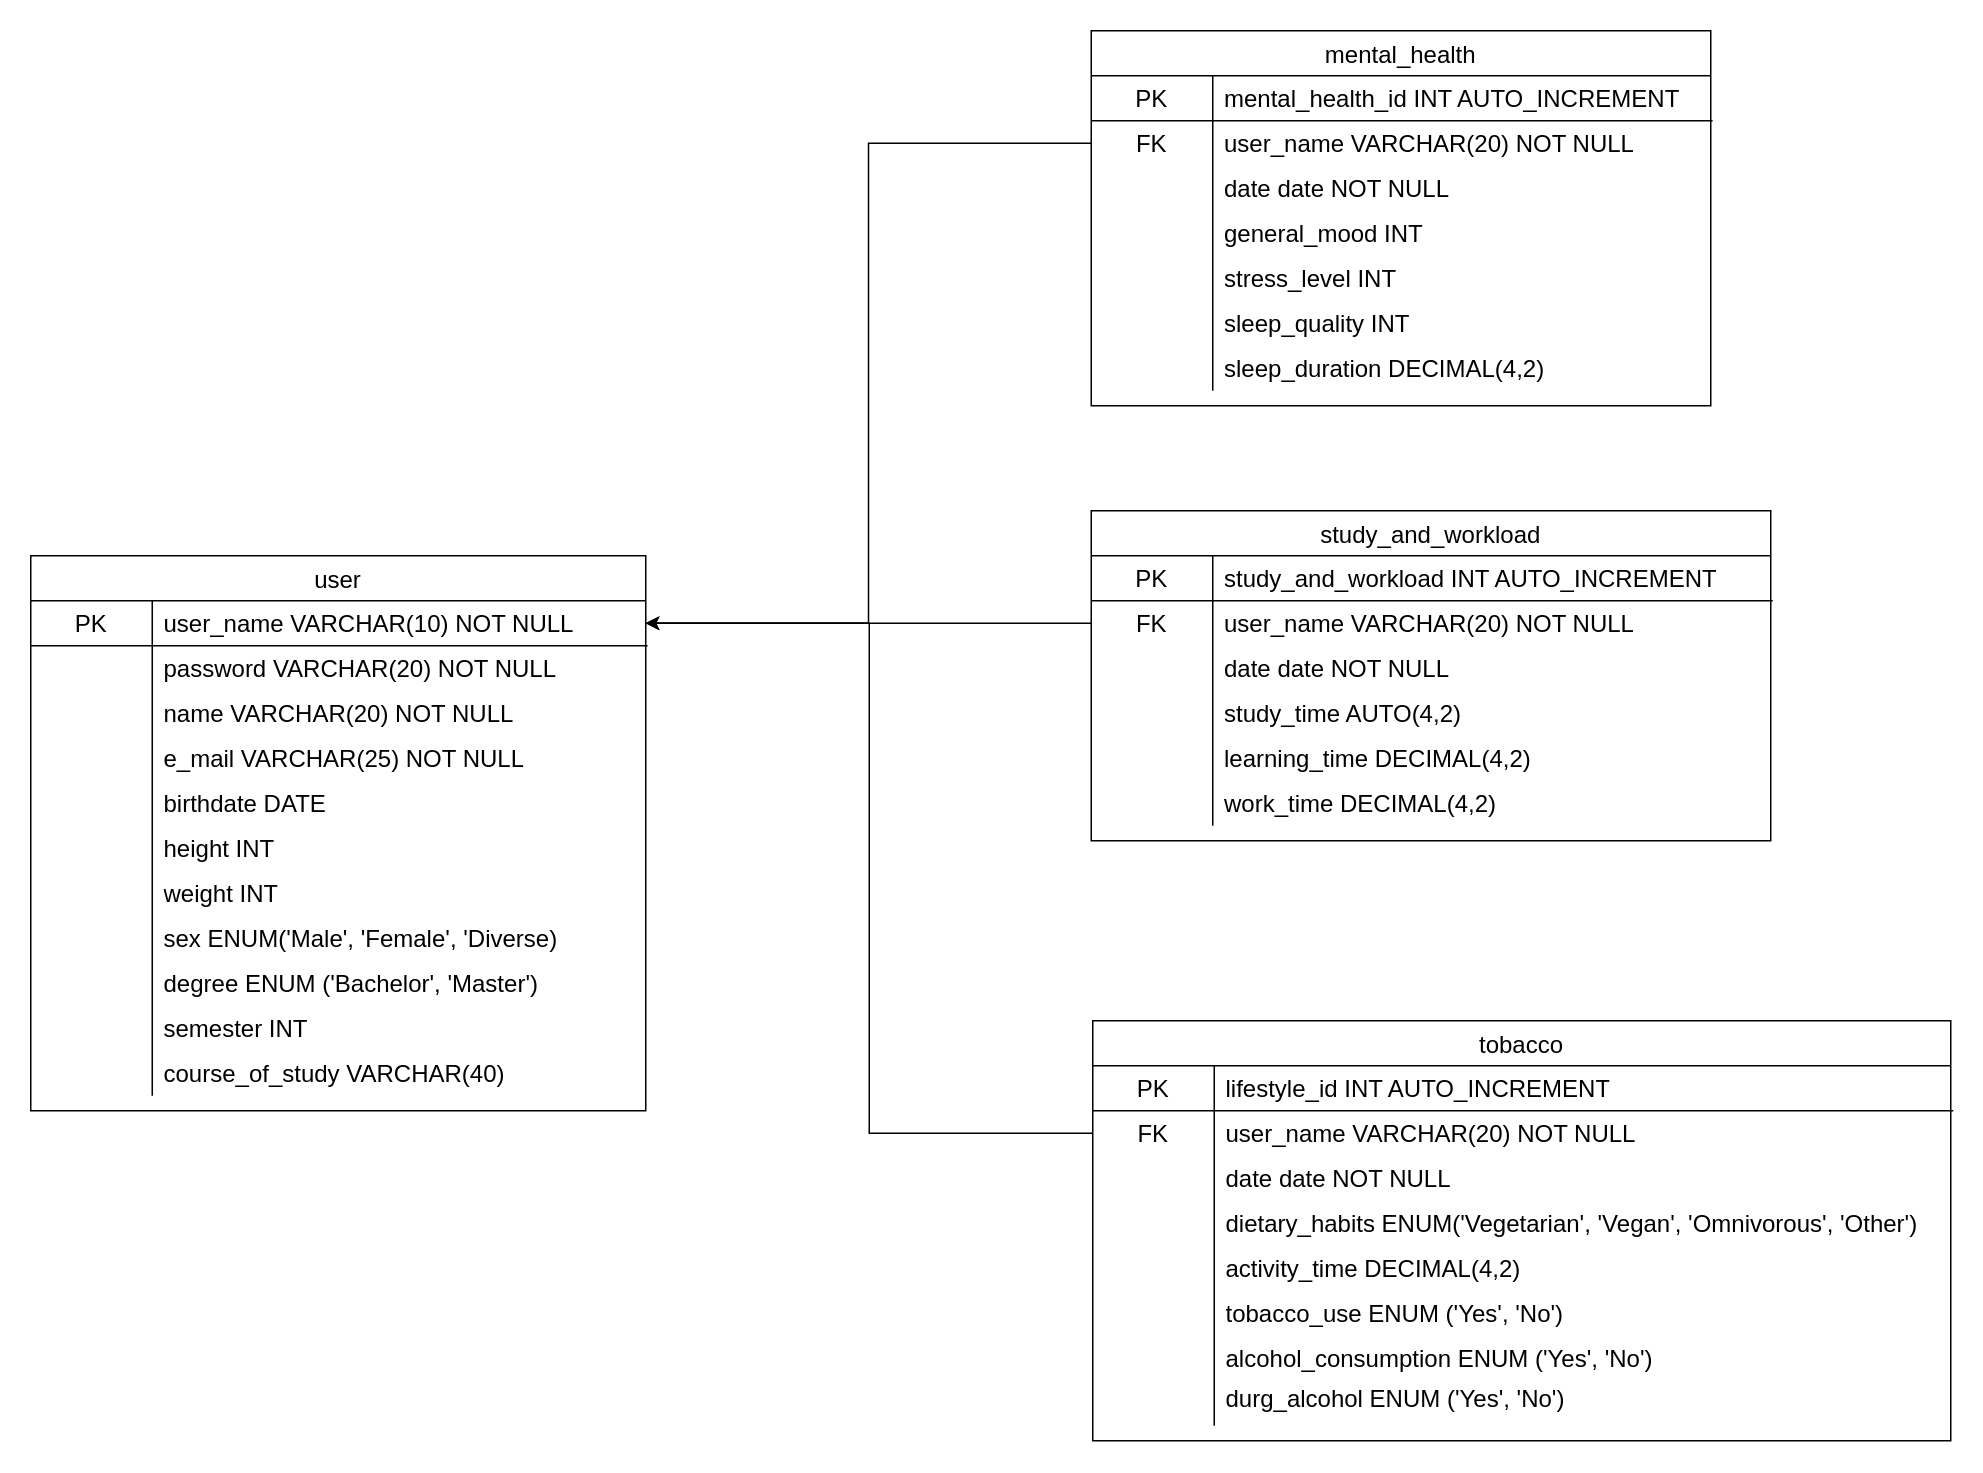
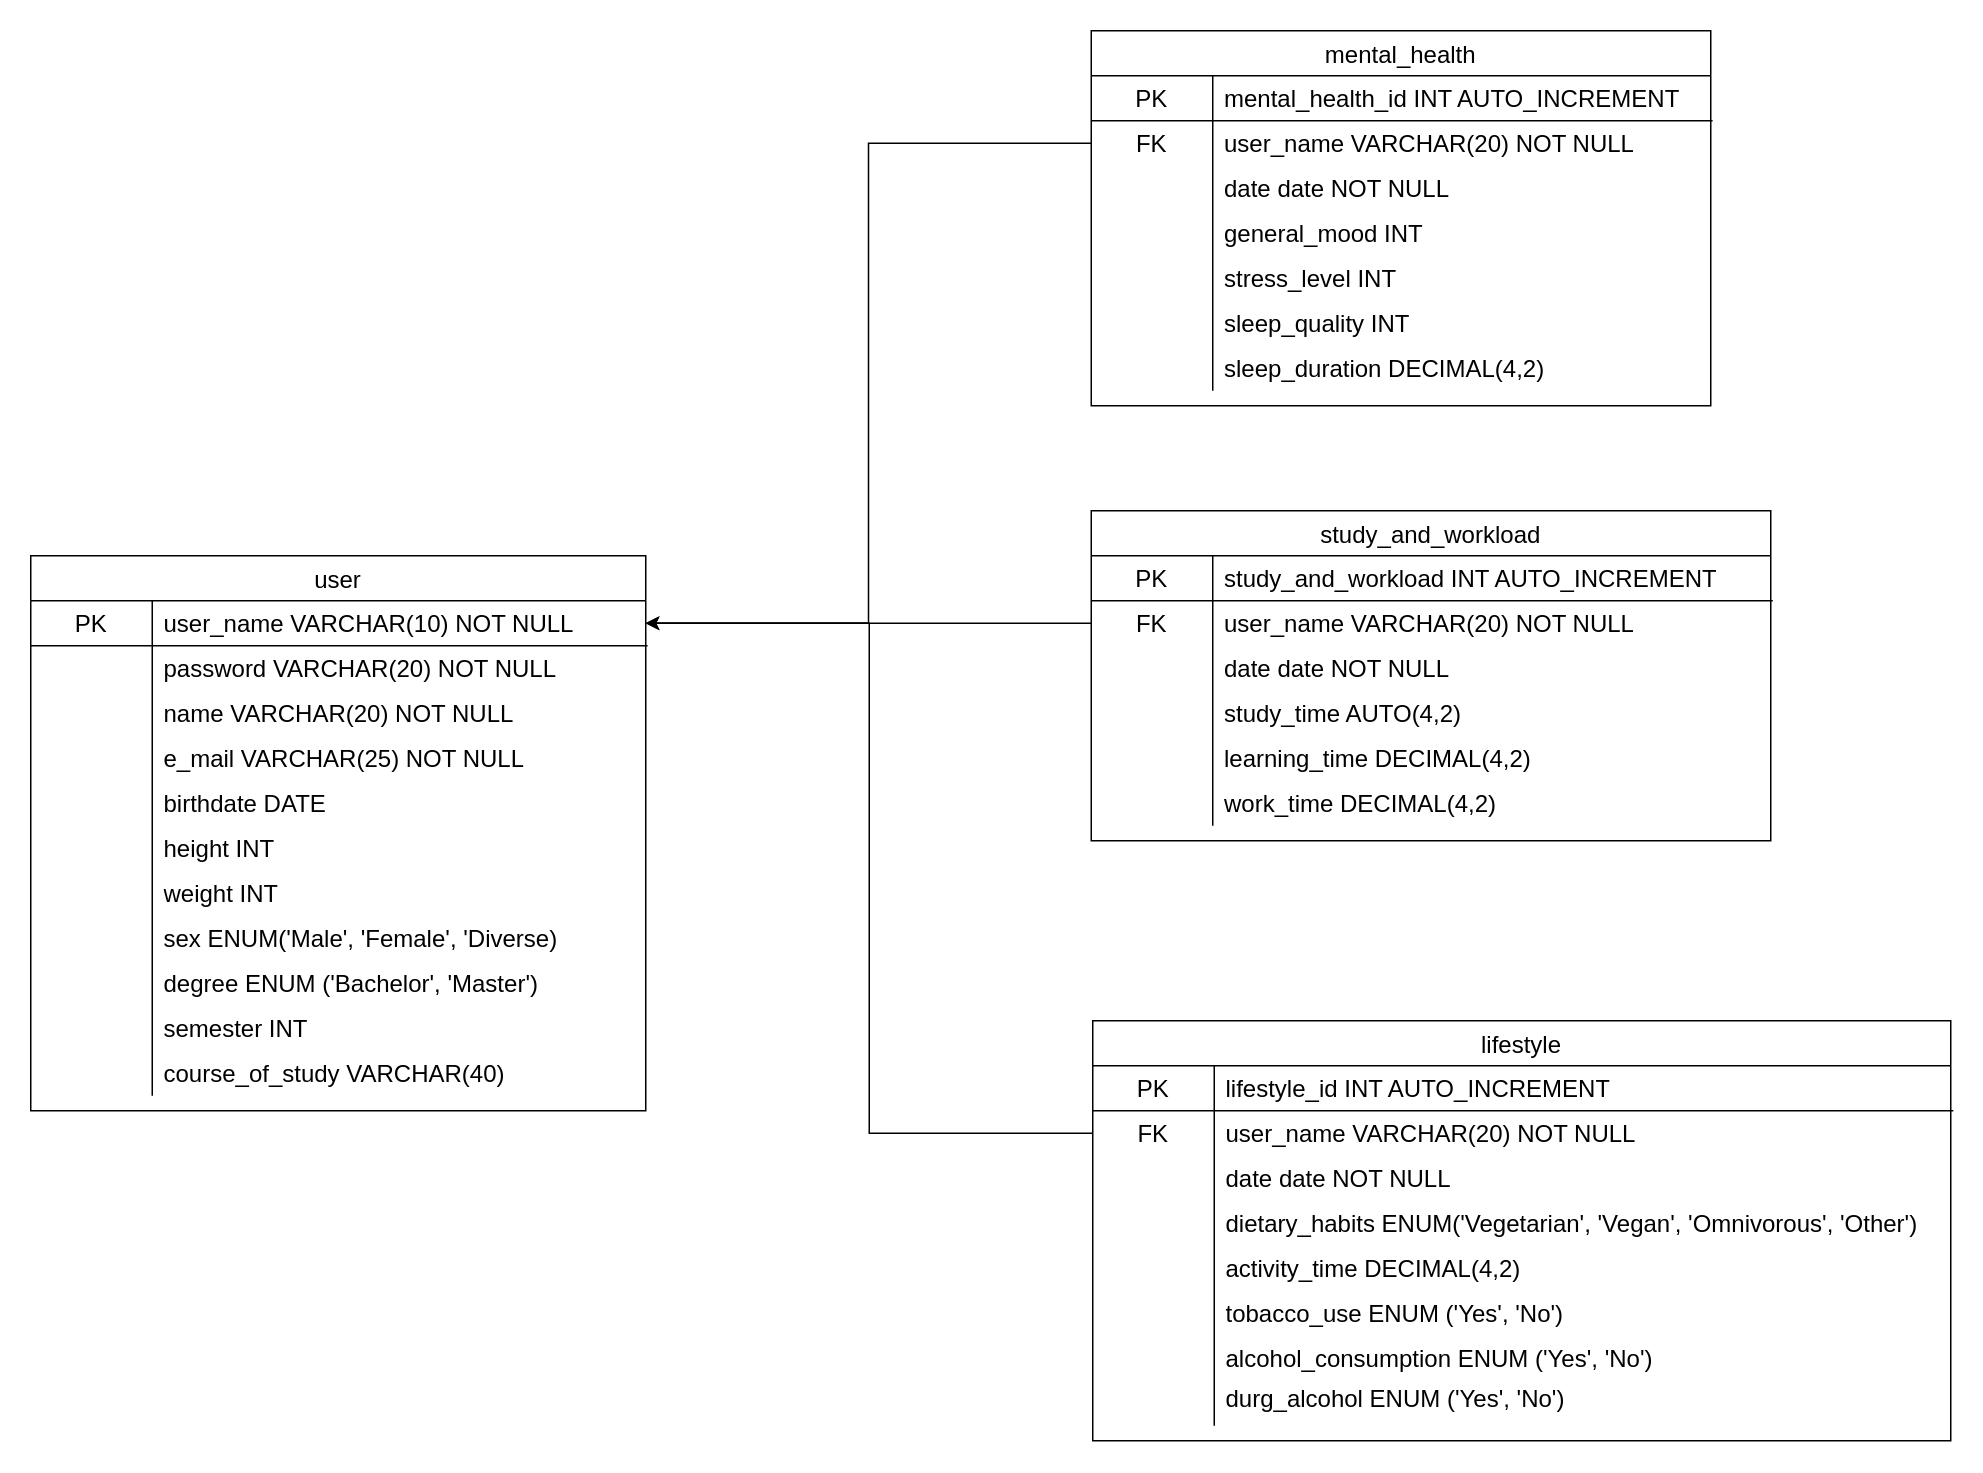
node "tobacco": label "tobacco" -> "lifestyle"
